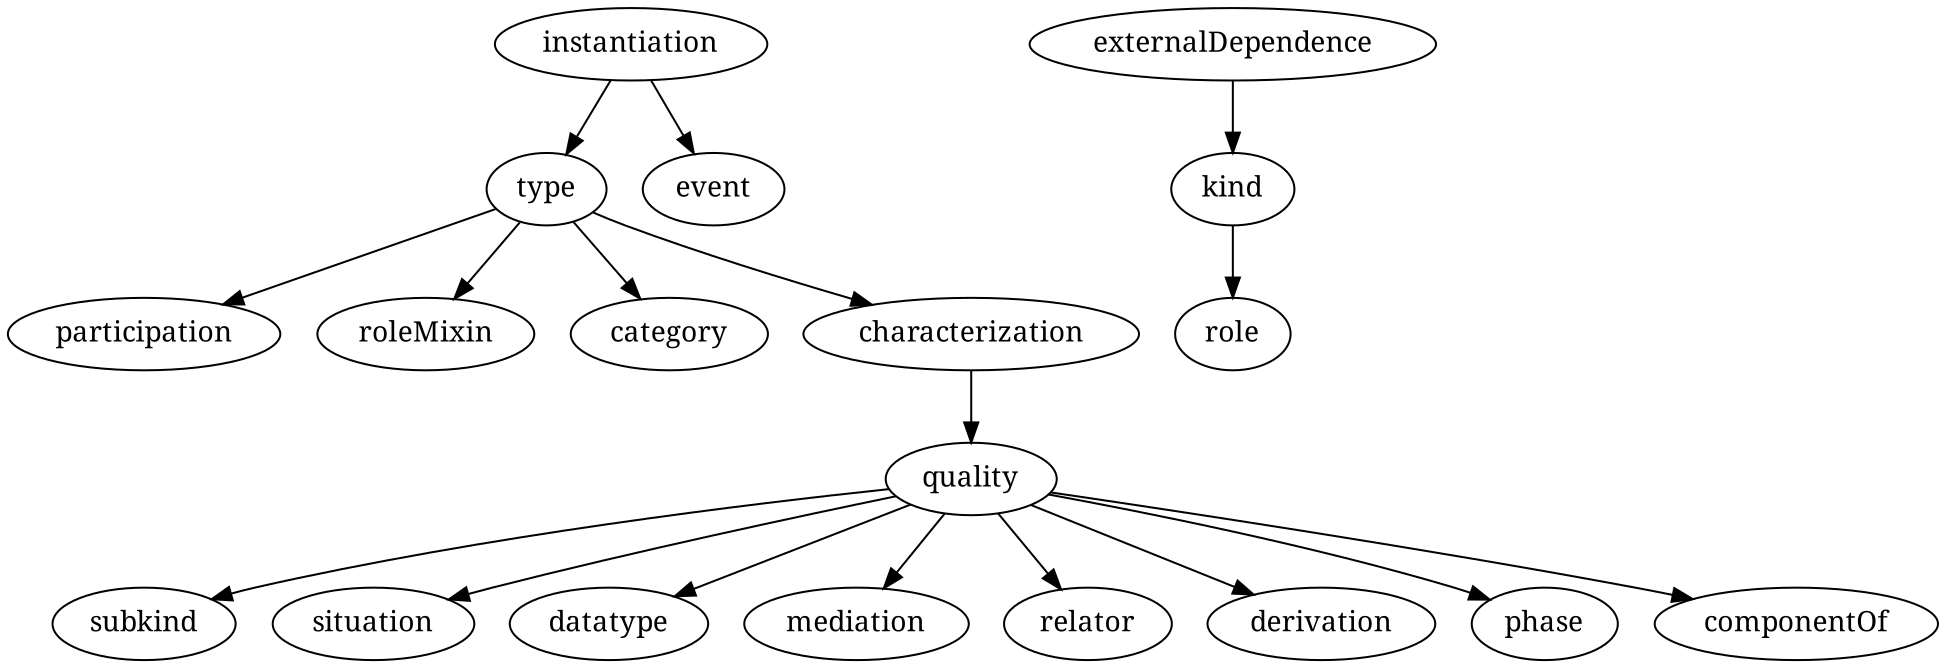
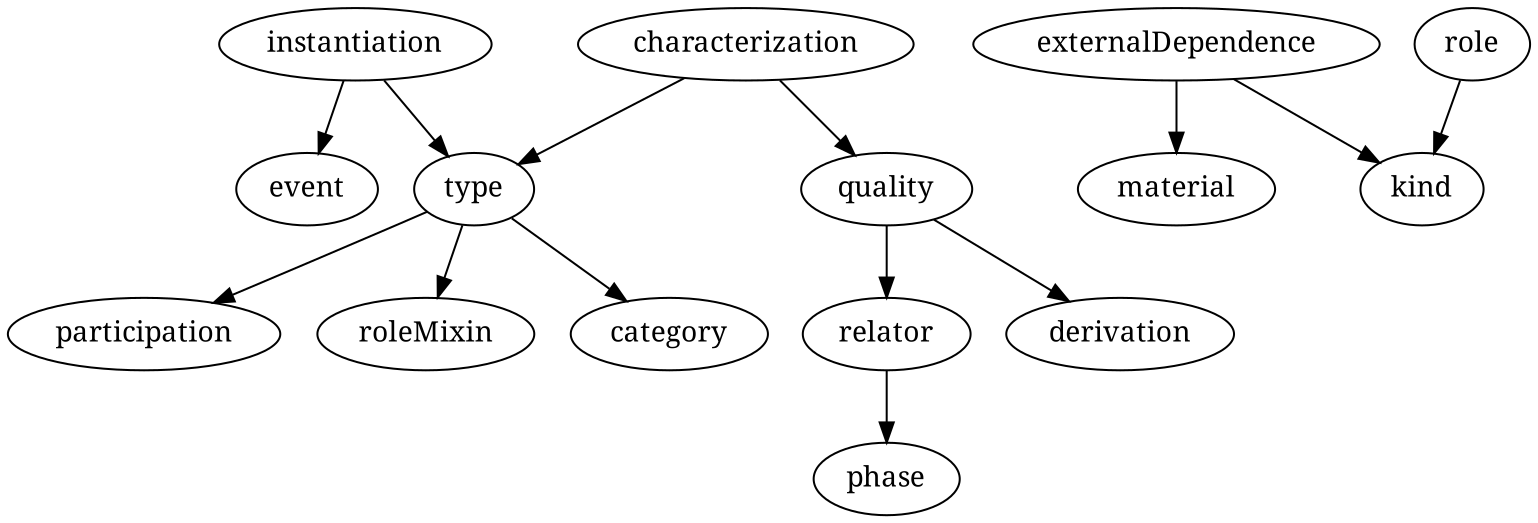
node "material": added
edge "kind" -> "role": reversed
edge "type" -> "characterization": reversed
edge "quality" -> "phase": now "relator" -> "phase"
node "subkind": removed
node "situation": removed
node "datatype": removed
node "mediation": removed
node "componentOf": removed
